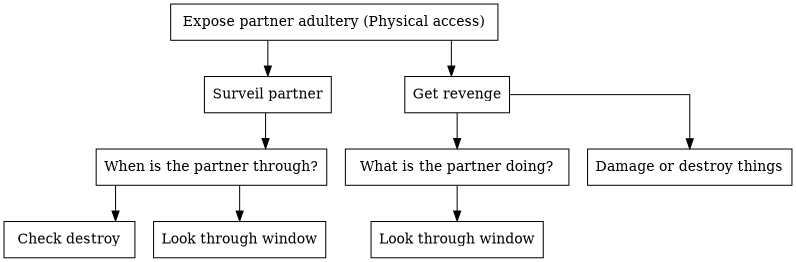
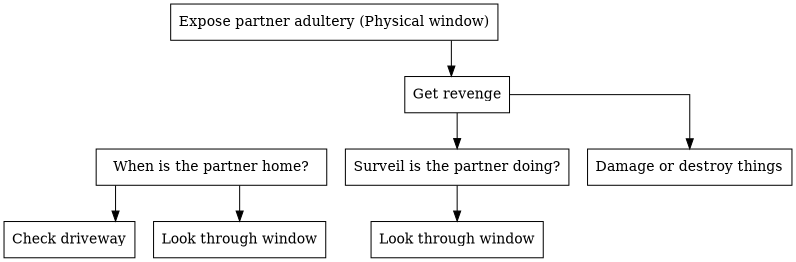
node "Expose partner adultery (Physical access)": label "Expose partner adultery (Physical access)" -> "Expose partner adultery (Physical window)"
node "Surveil partner": removed
node "When is the partner through?": label "When is the partner through?" -> "When is the partner home?"
node "What is the partner doing?": label "What is the partner doing?" -> "Surveil is the partner doing?"
node "Check destroy": label "Check destroy" -> "Check driveway"
